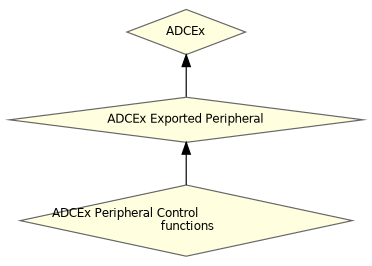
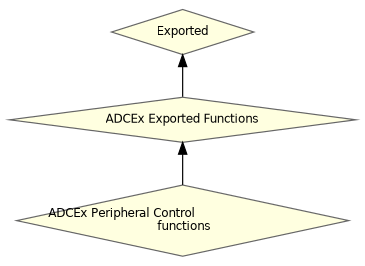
node "ADCEx": label "ADCEx" -> "Exported"
node "ADCEx Exported Peripheral": label "ADCEx Exported Peripheral" -> "ADCEx Exported Functions"
